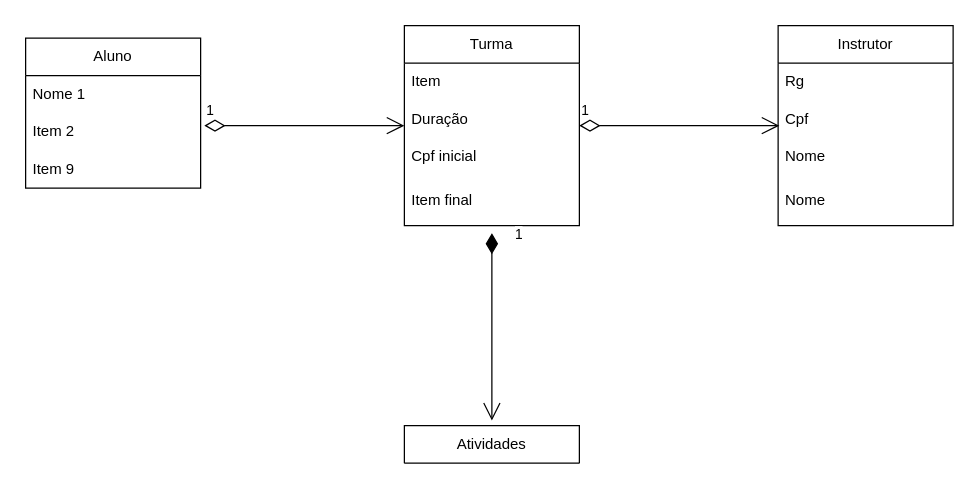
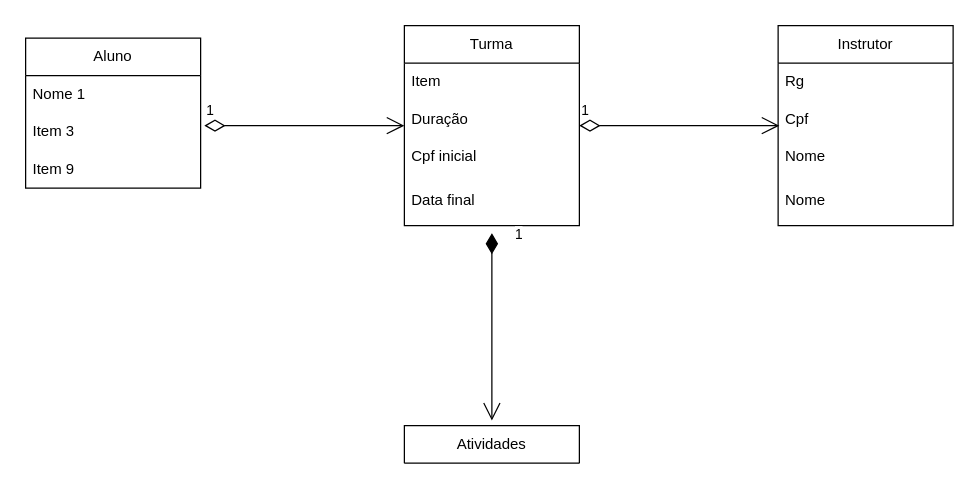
node "Item 2": label "Item 2" -> "Item 3"
node "Item final": label "Item final" -> "Data final"
